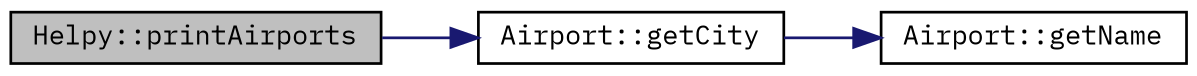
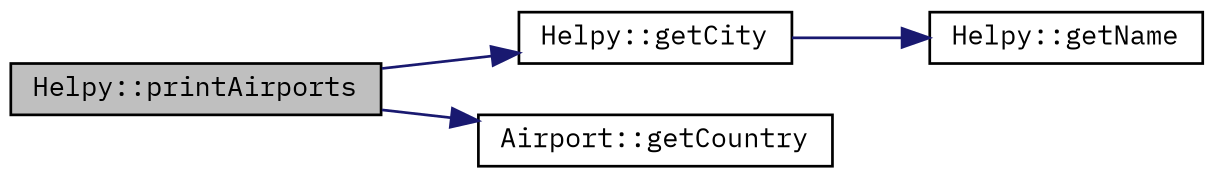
node "Airport::getCity": label "Airport::getCity" -> "Helpy::getCity"
node "Airport::getName": label "Airport::getName" -> "Helpy::getName"
node "Airport::getCountry": added
